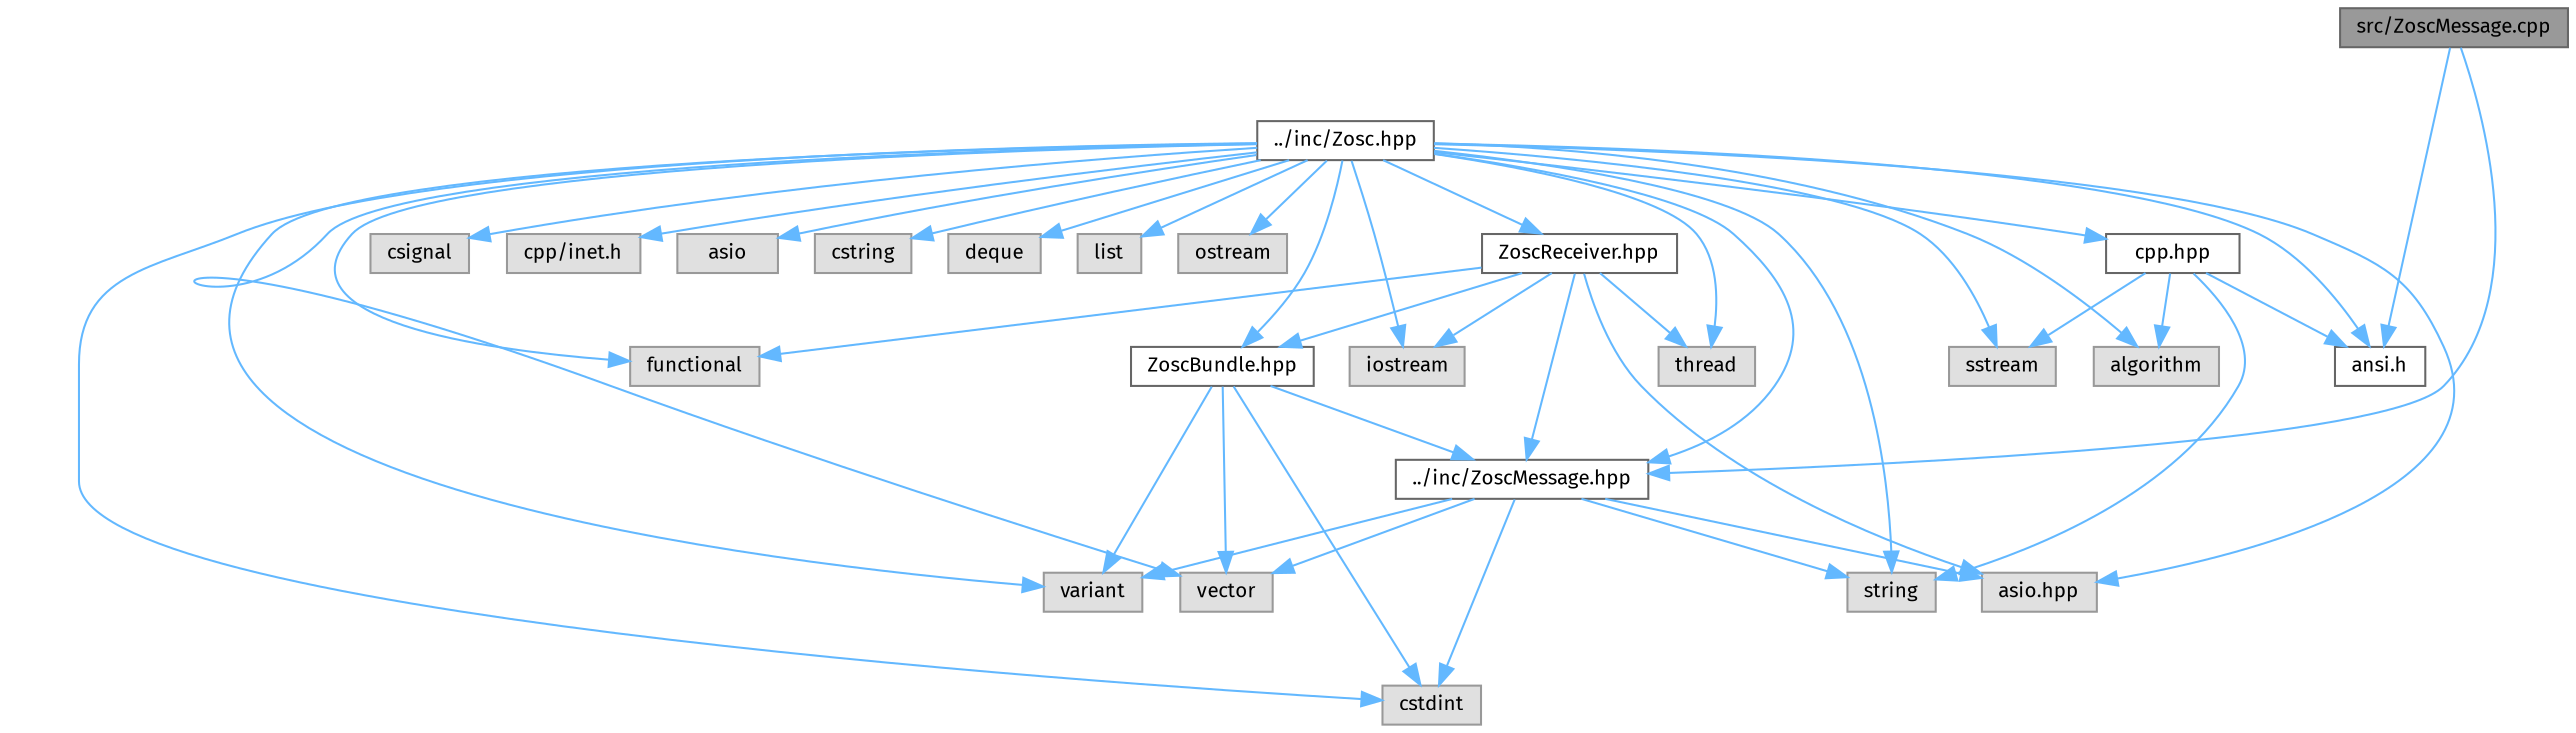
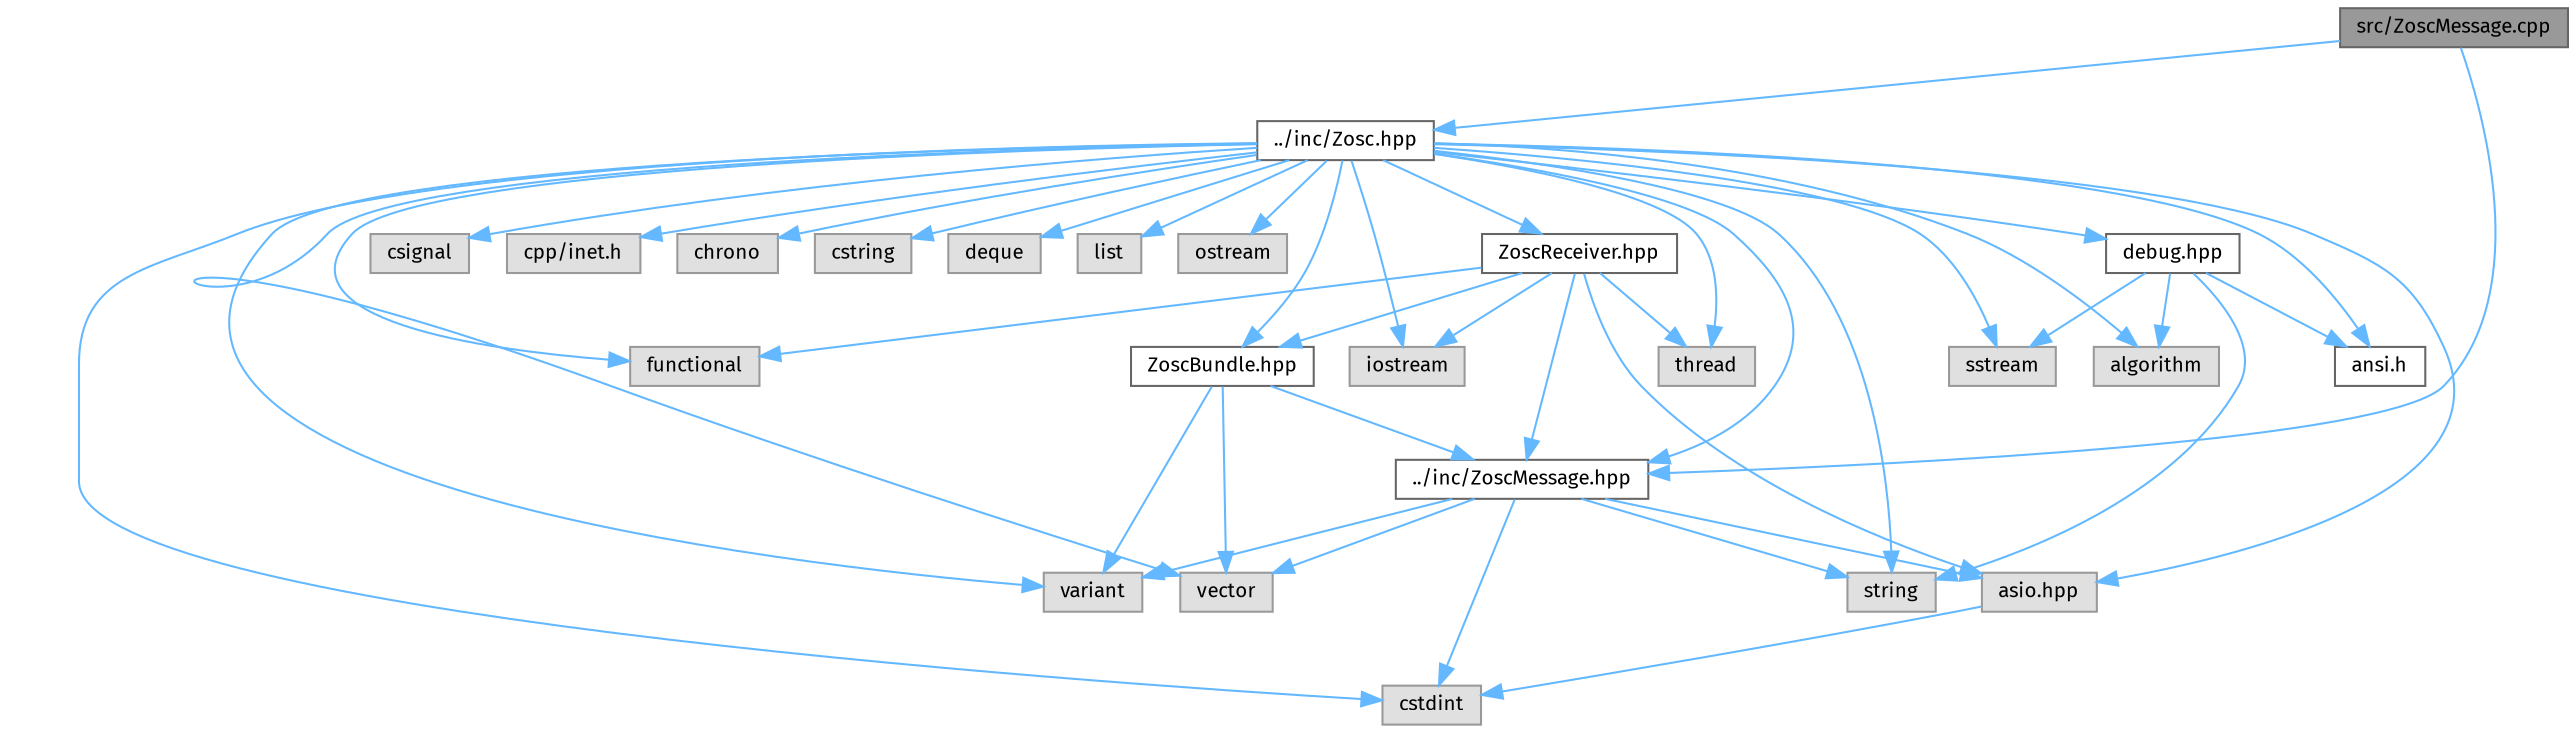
edge "src/ZoscMessage.cpp" -> "ansi.h": now "src/ZoscMessage.cpp" -> "../inc/Zosc.hpp"
node "asio": label "asio" -> "chrono"
node "cpp.hpp": label "cpp.hpp" -> "debug.hpp"
edge "ZoscBundle.hpp" -> "cstdint": now "asio.hpp" -> "cstdint"
